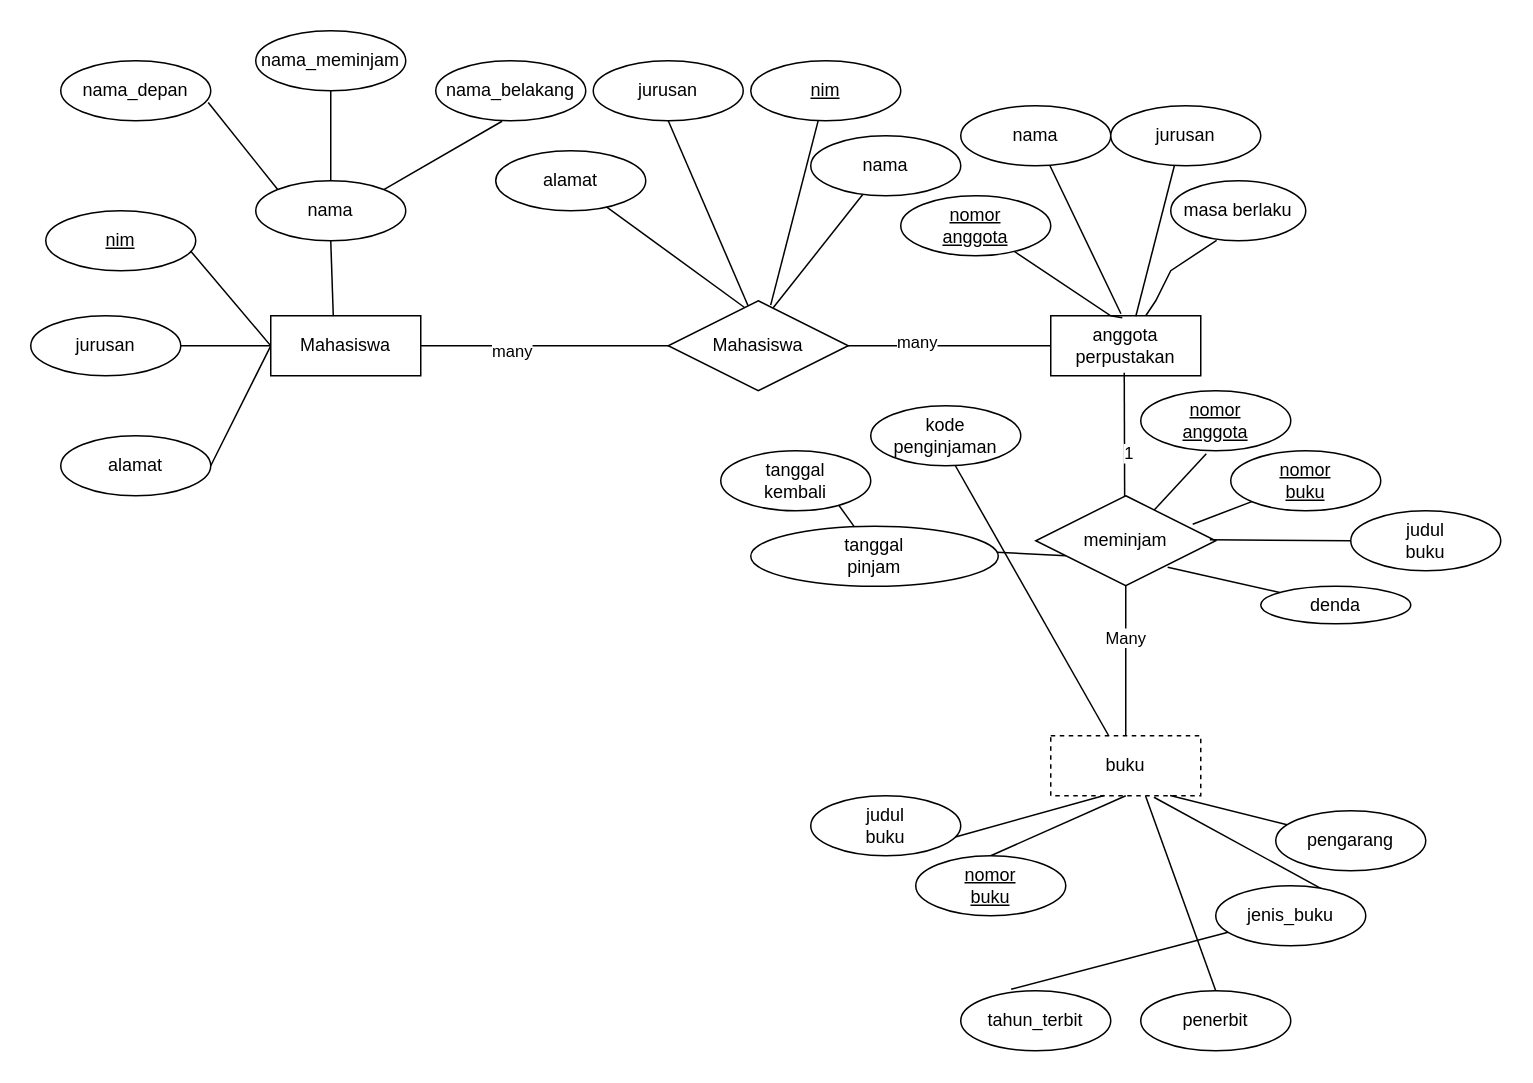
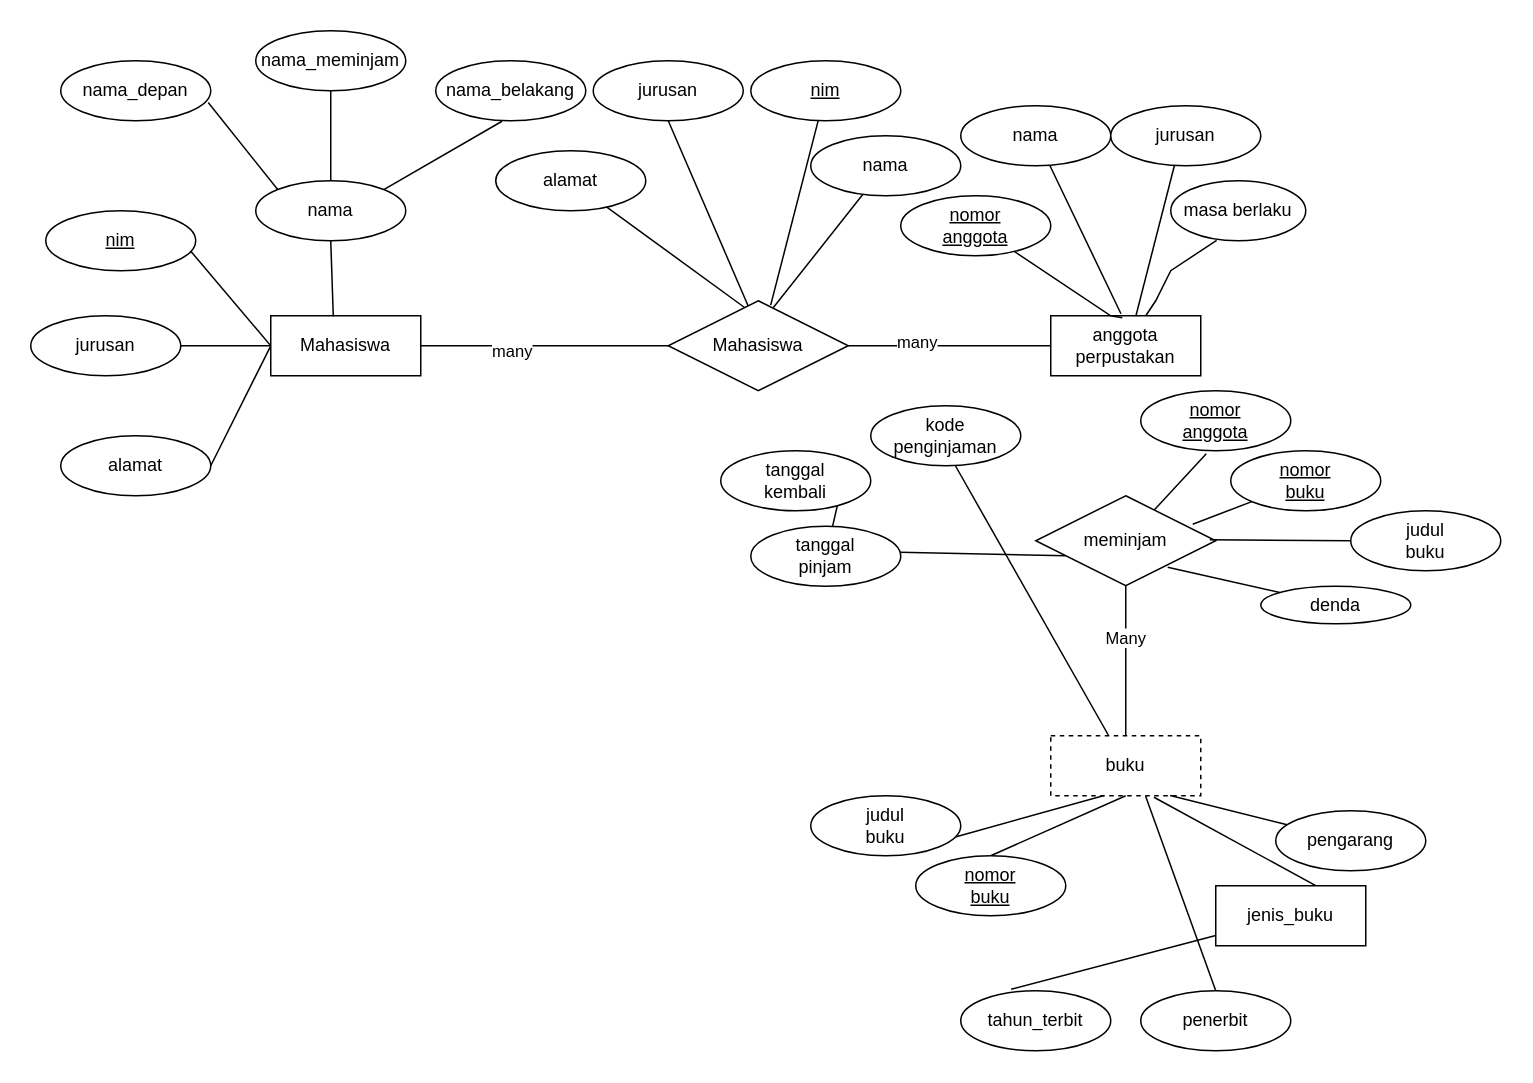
edge "anggota perpustakan" -- "meminjam": removed, label "1"
node "tanggal pinjam": size 248x60 -> 150x60
node "jenis_buku": shape ellipse -> rectangle
